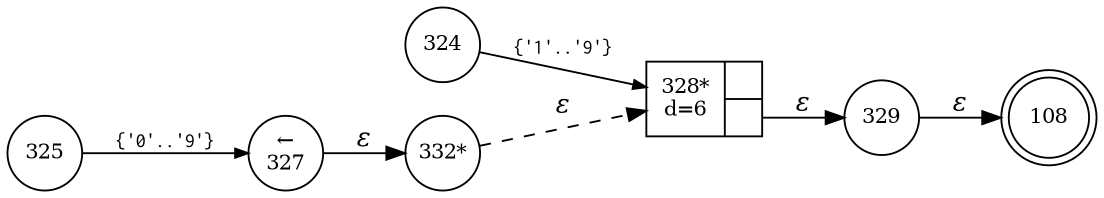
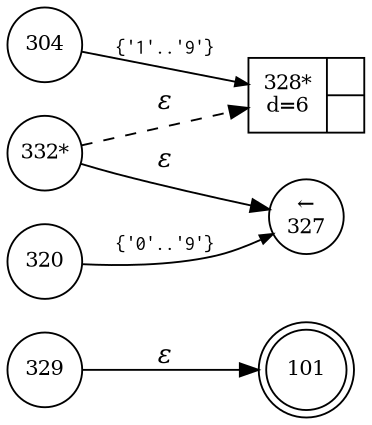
node "324": label "324" -> "304"
edge "328*" -> "329": removed, label "ε"
node "108": label "108" -> "101"
node "325": label "325" -> "320"
edge "← 327" -> "332*": reversed
